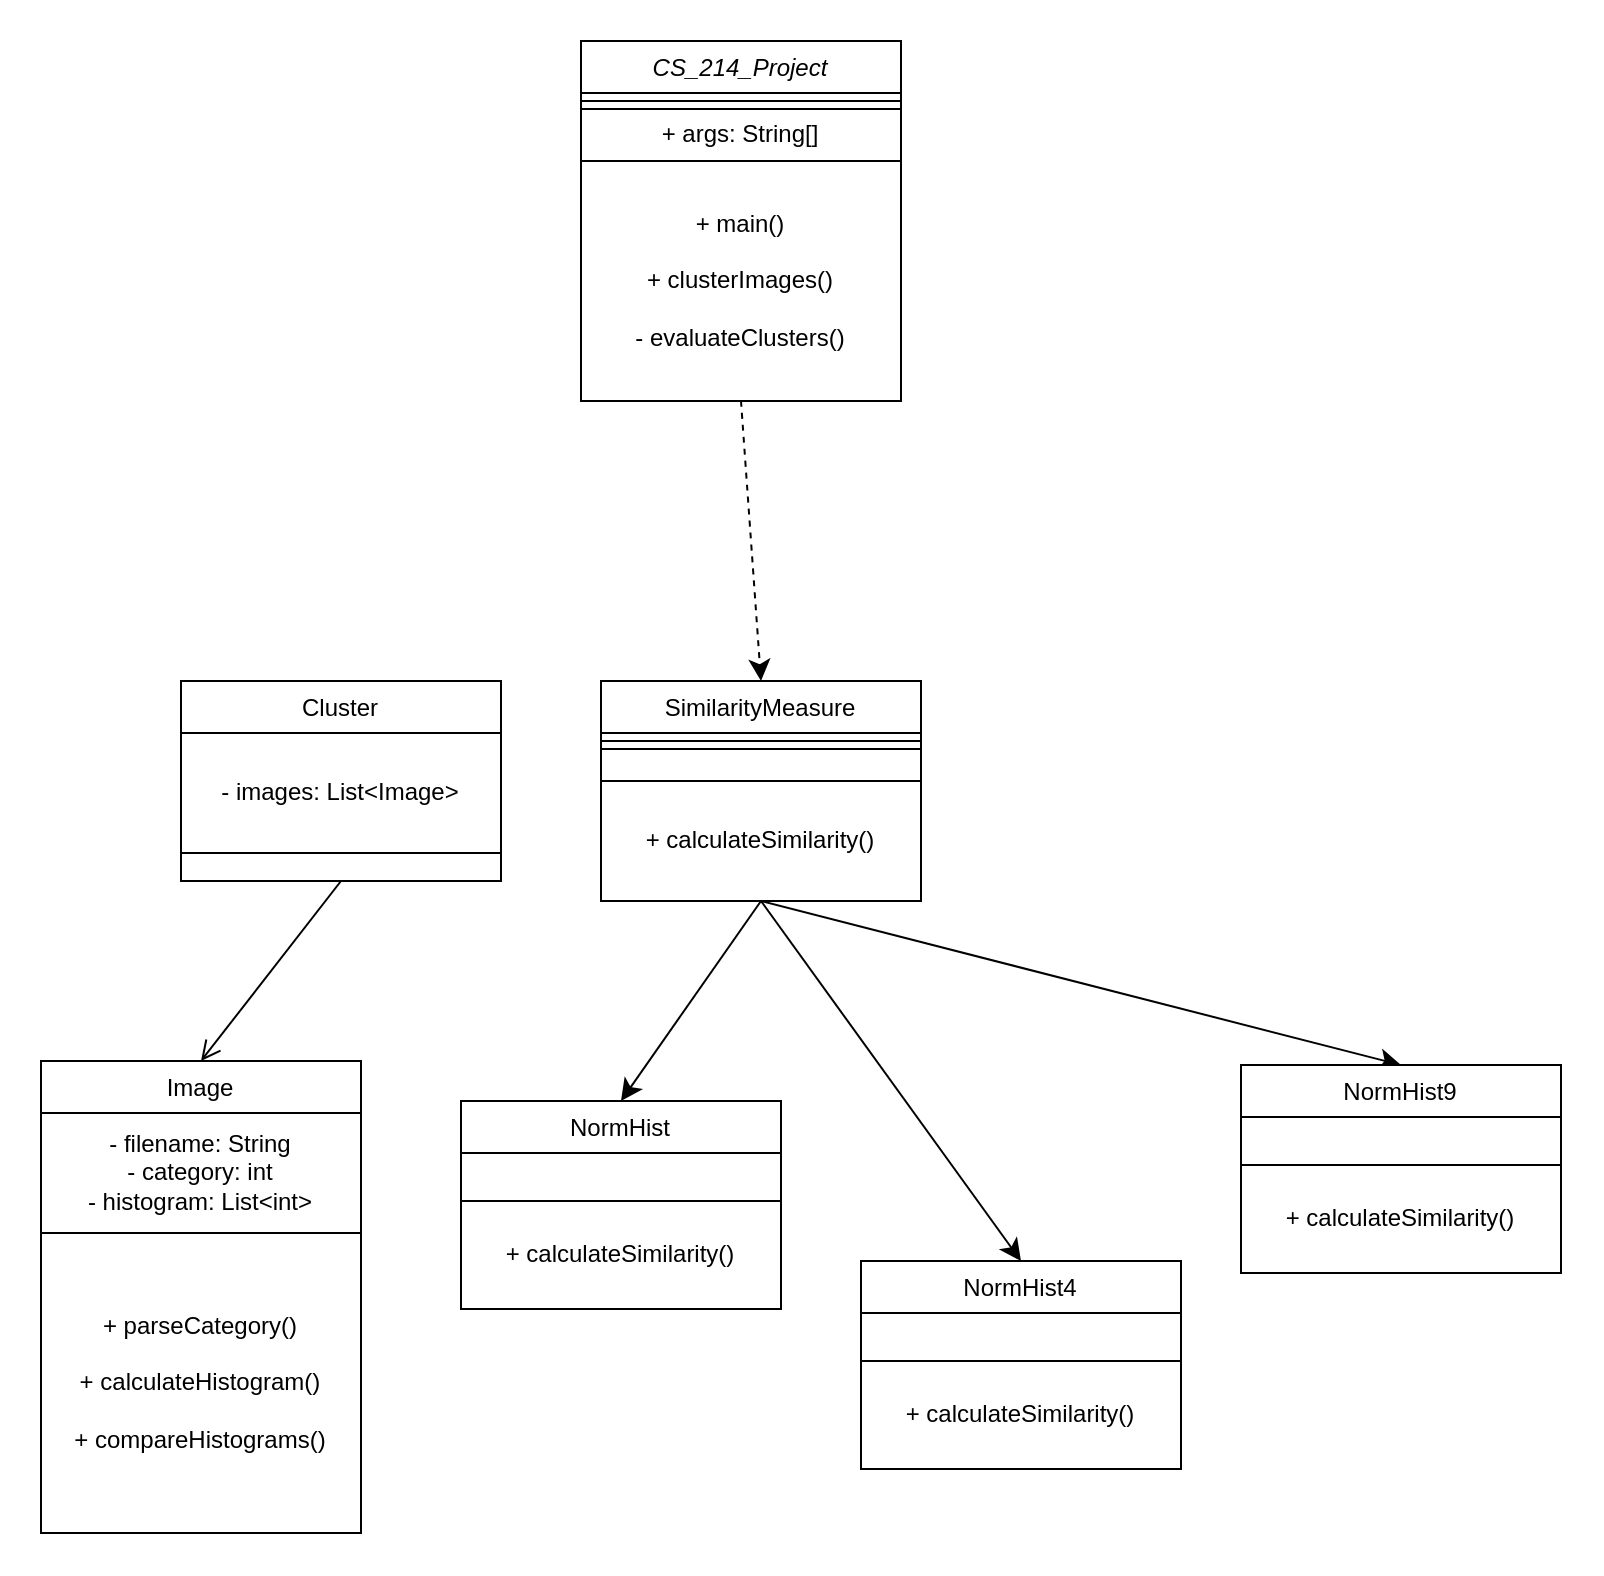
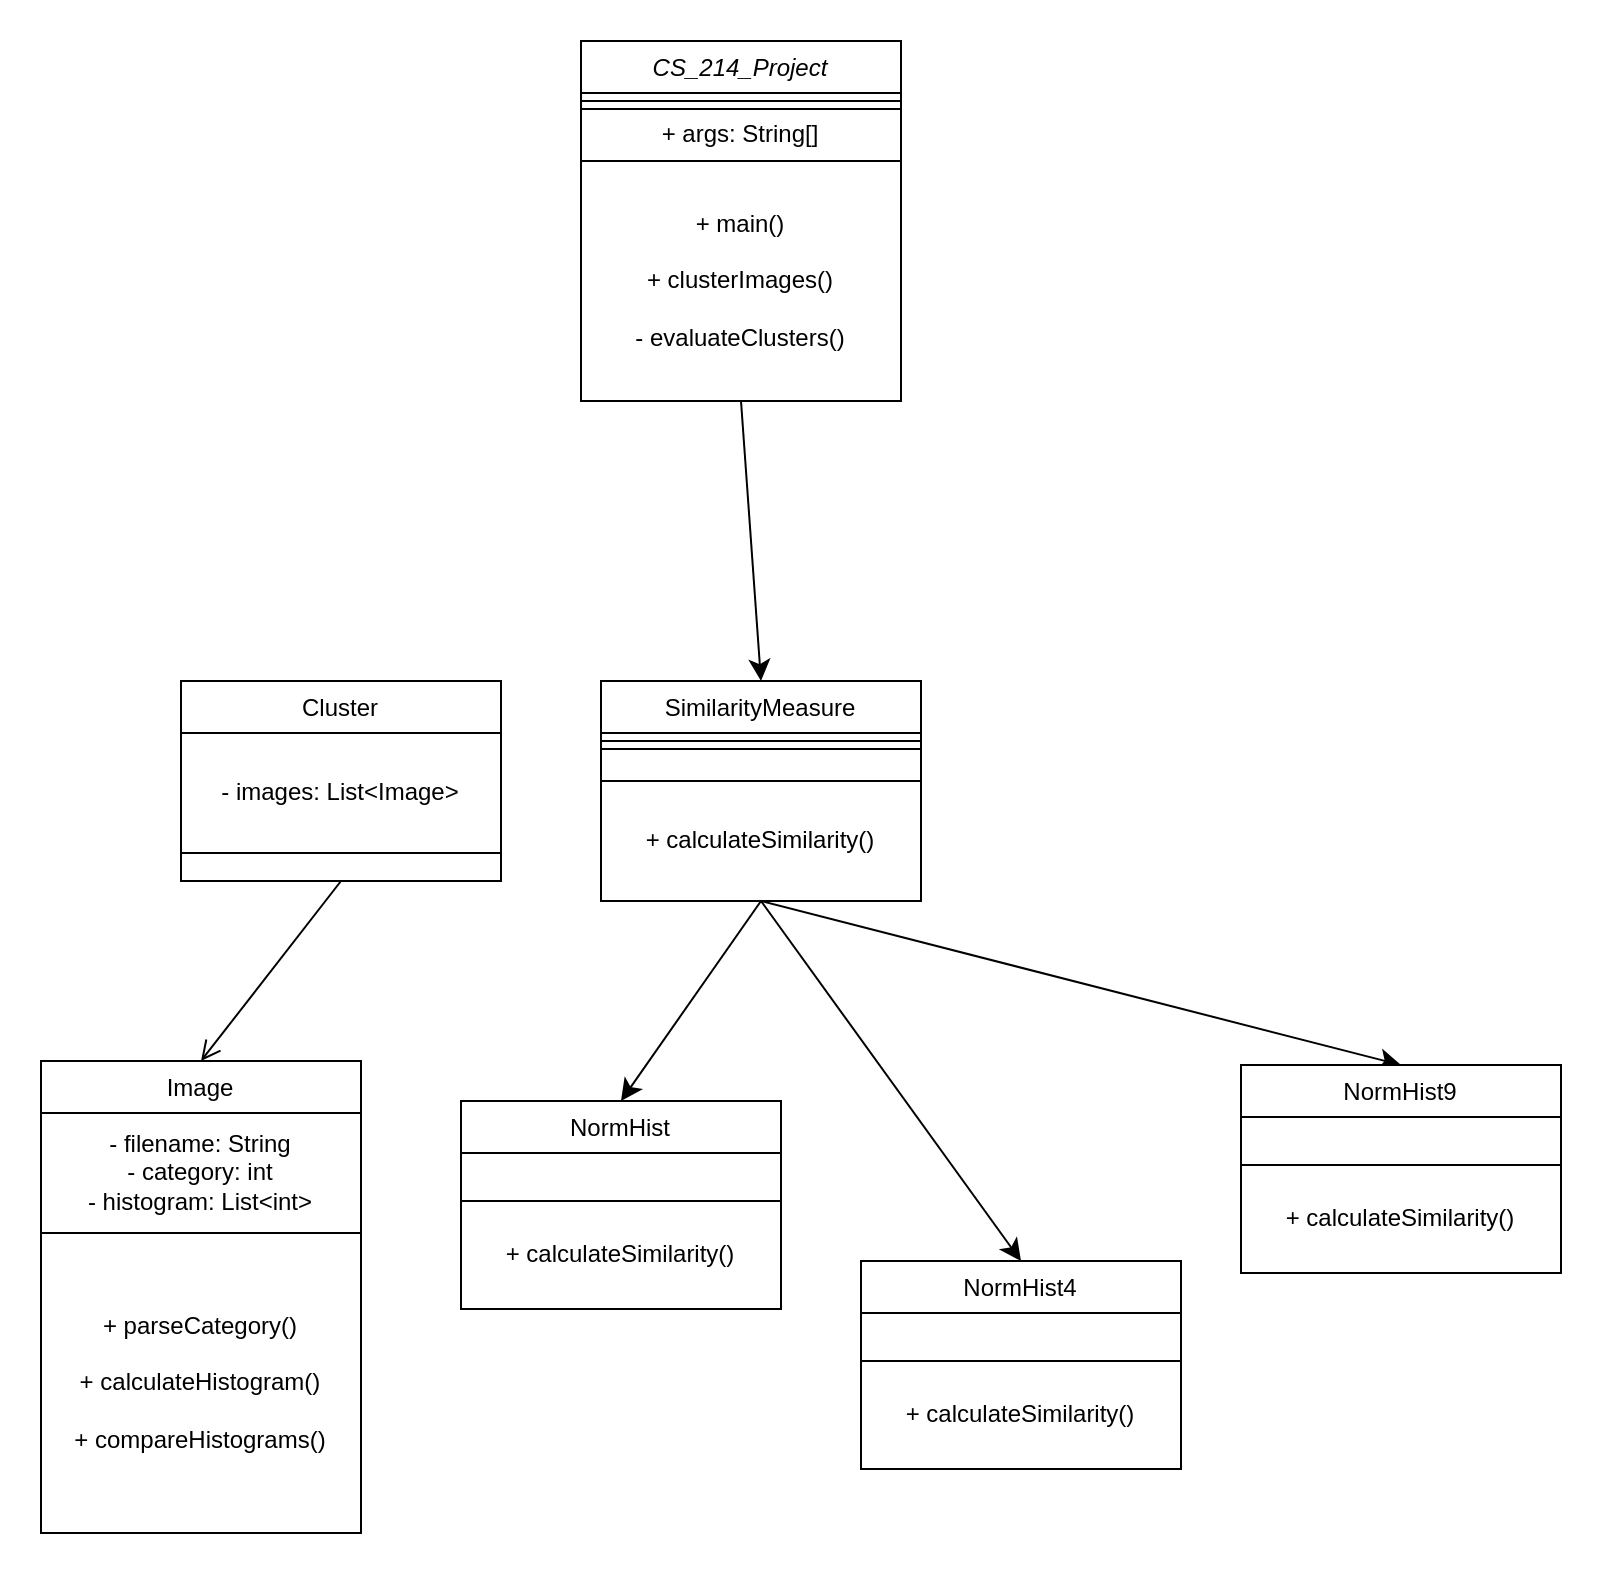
edge "CS_214_Project" -> "SimilarityMeasure": style dashed -> solid
